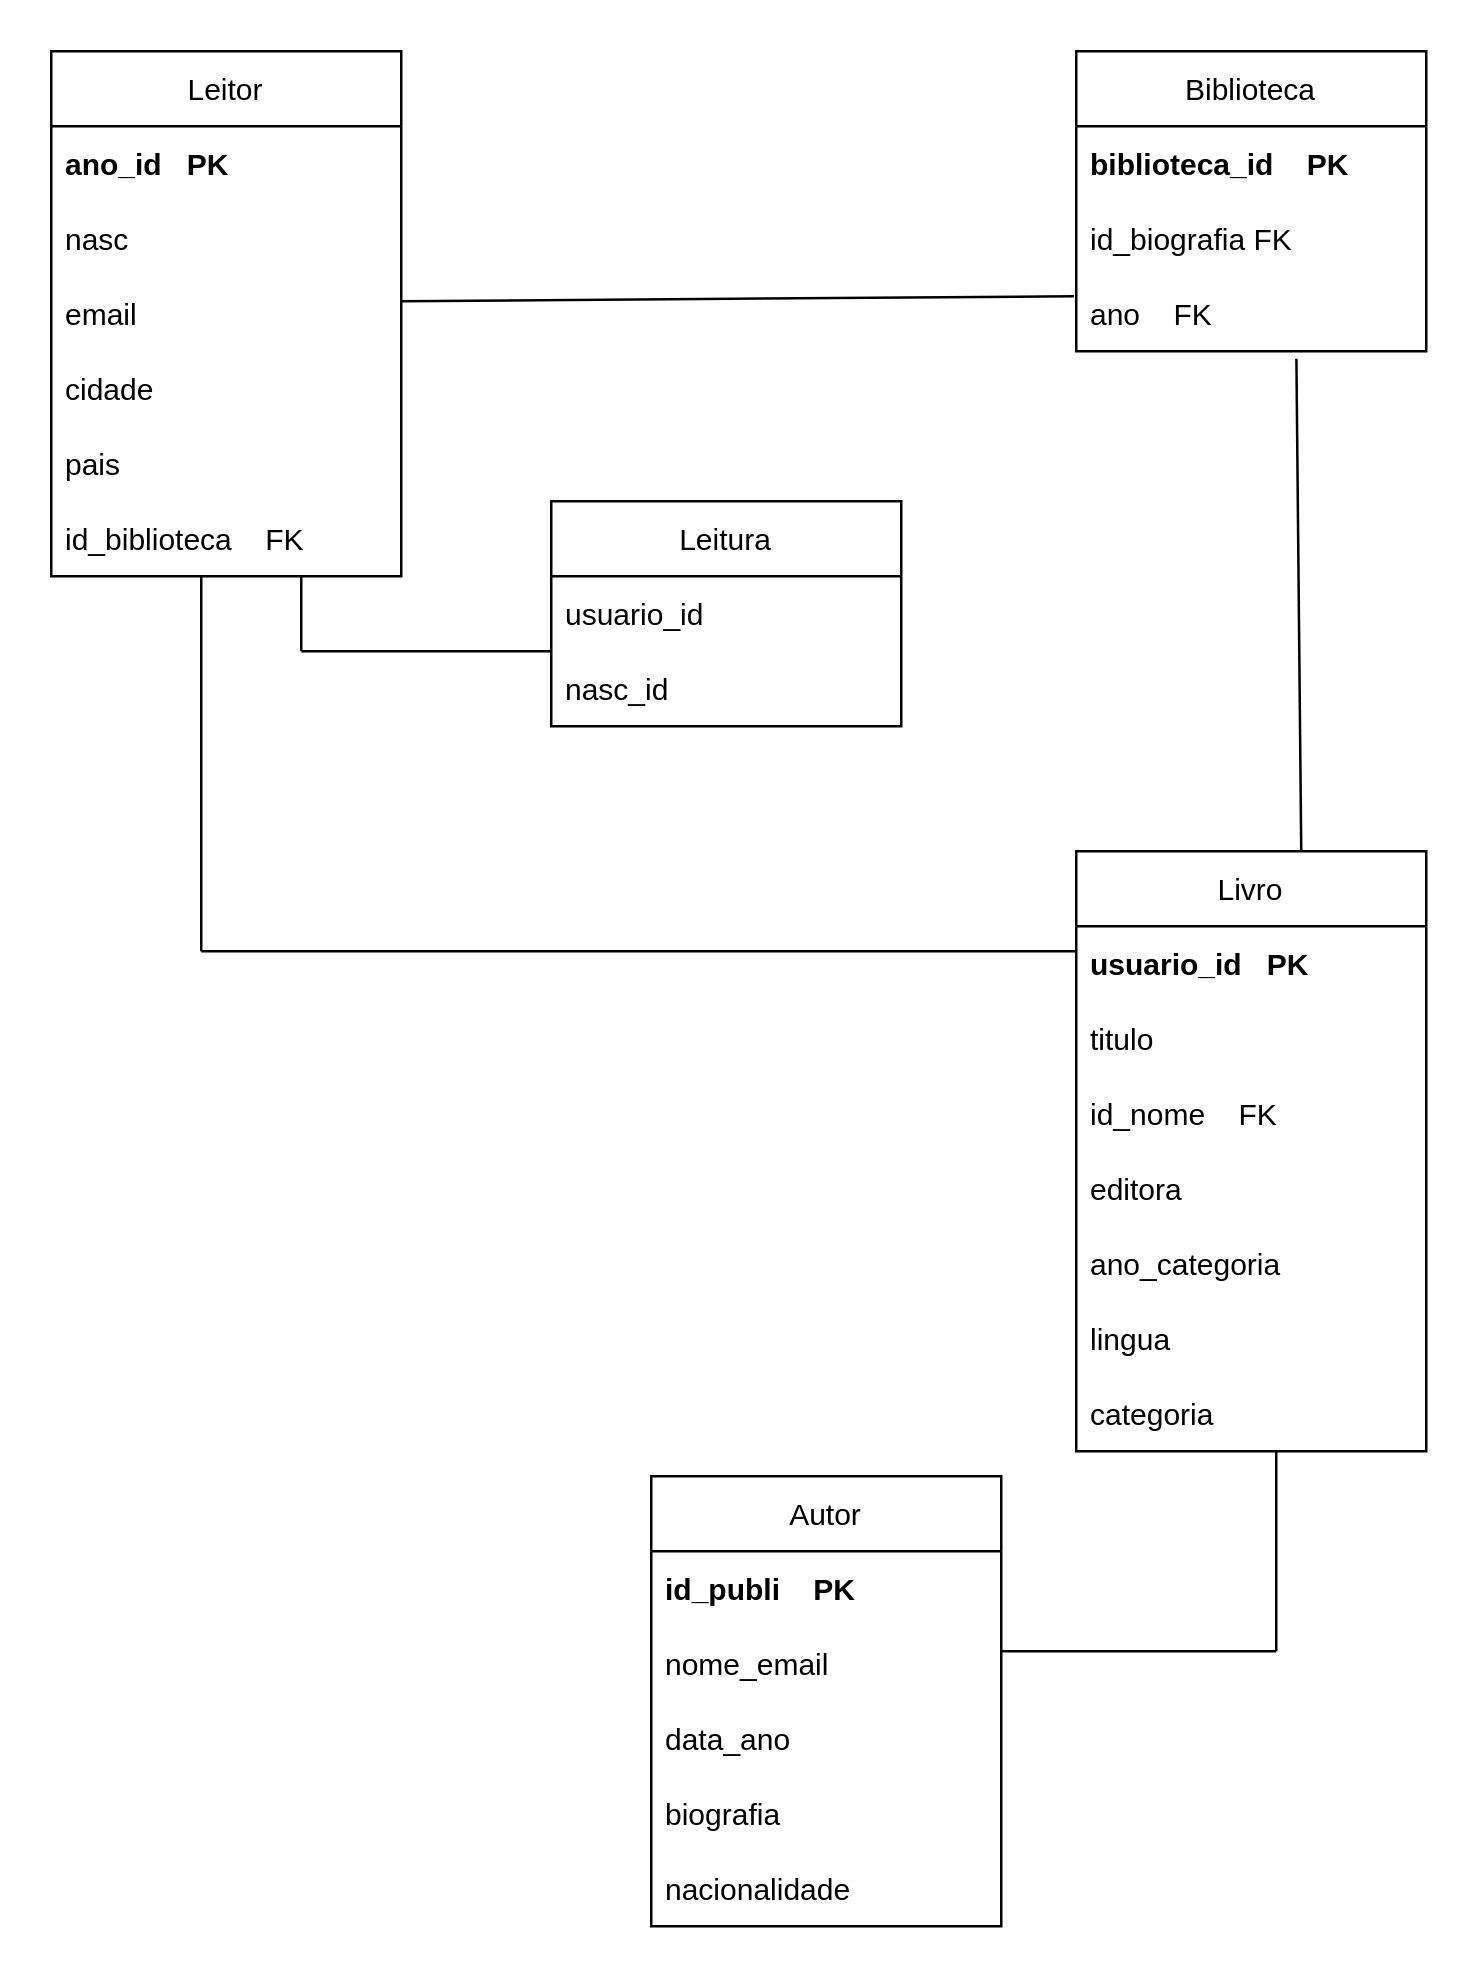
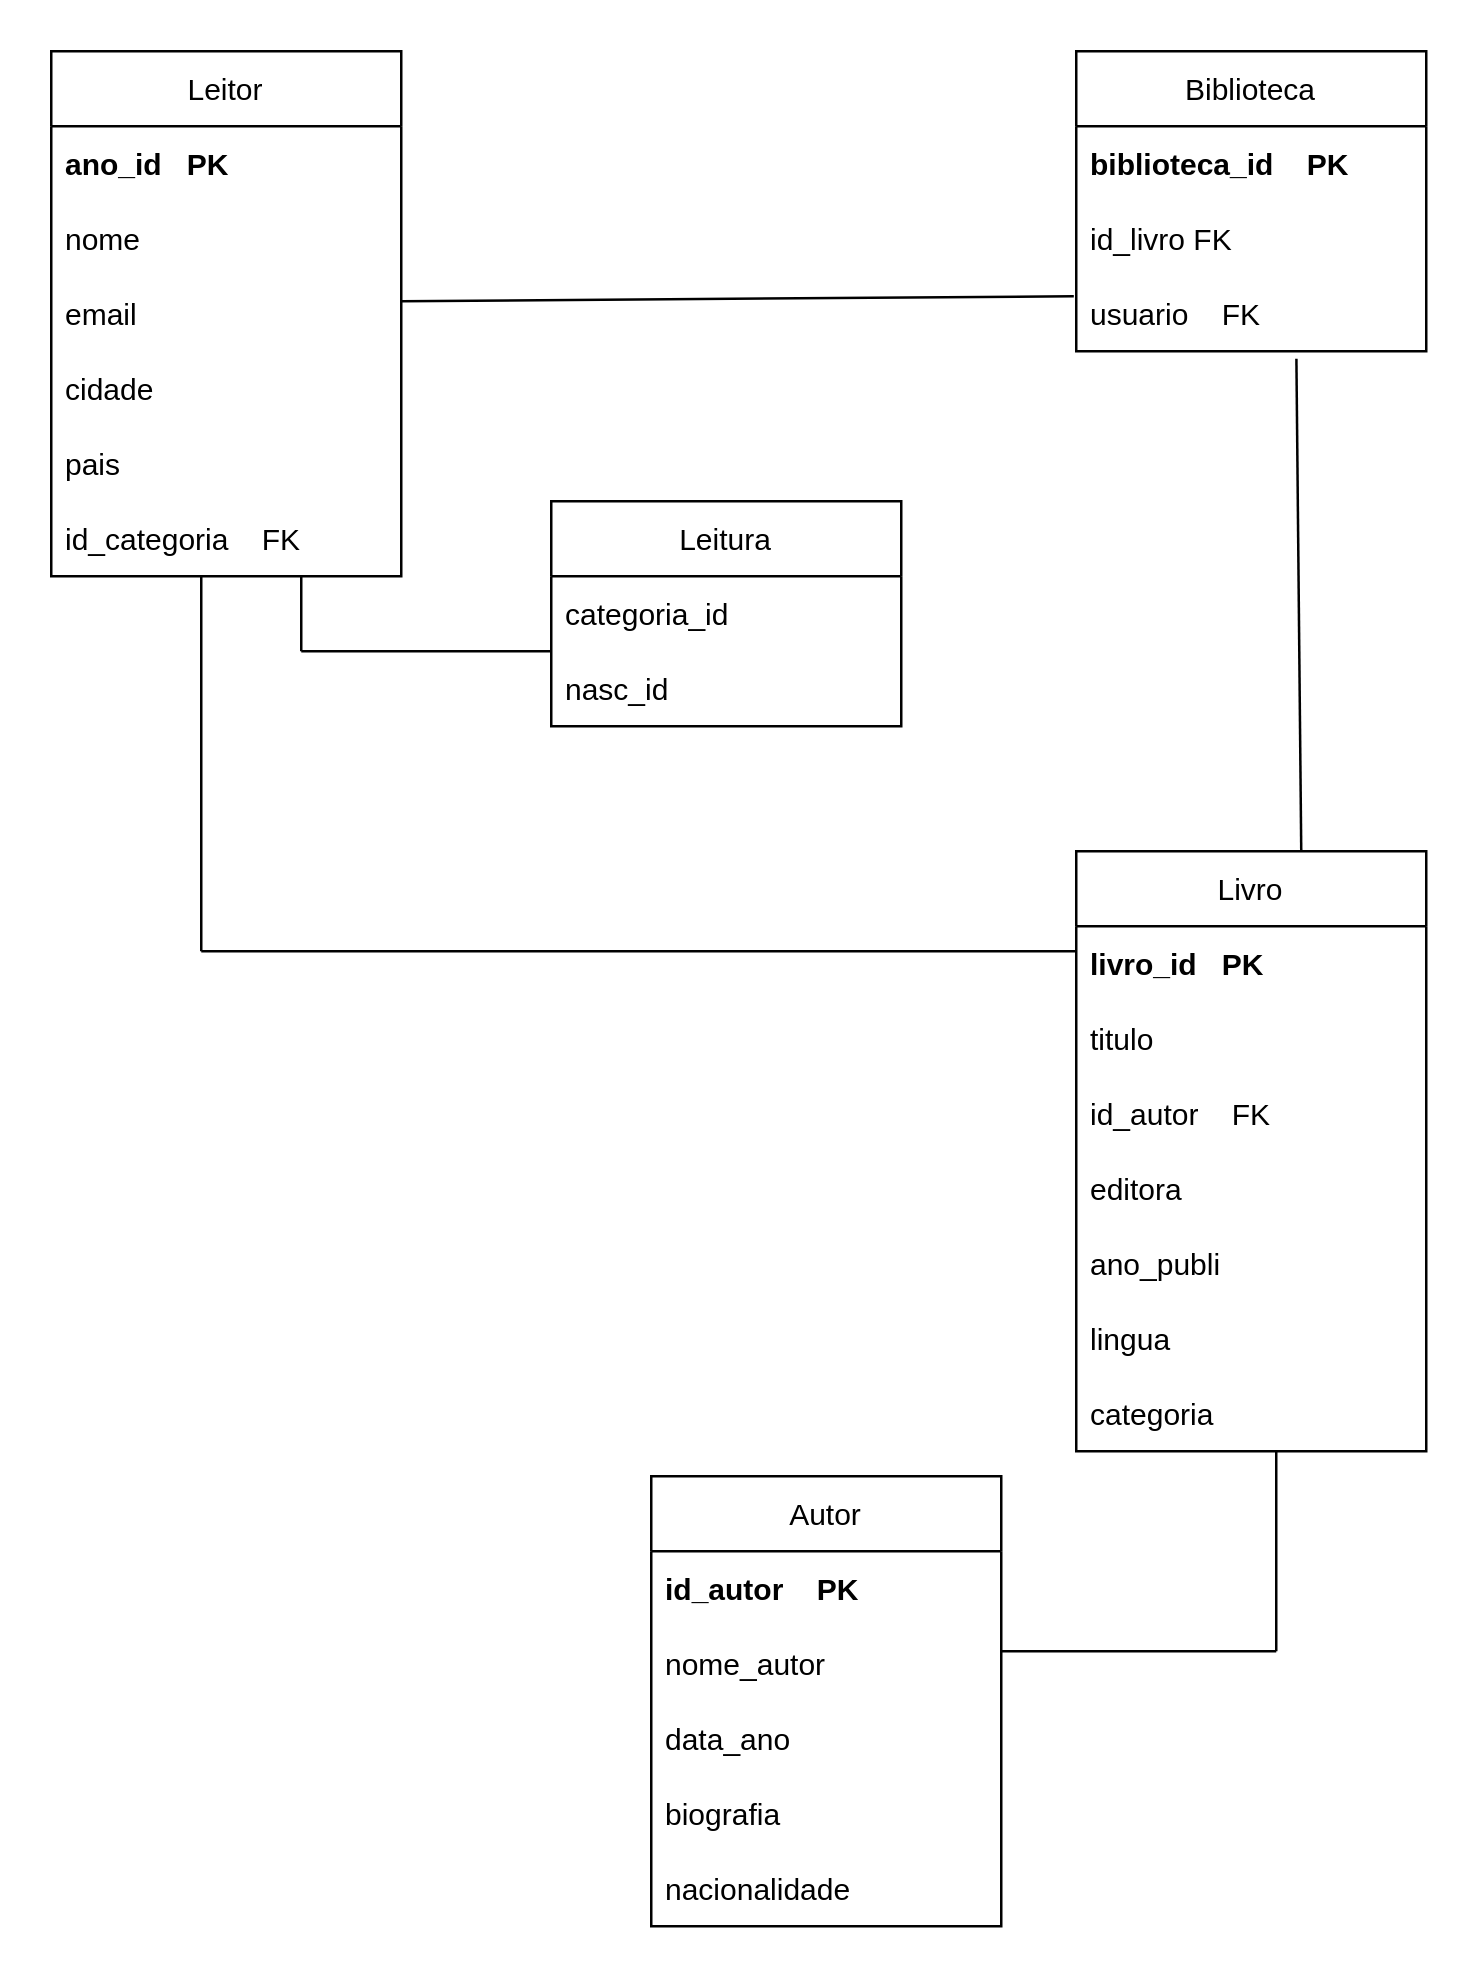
node "nasc": label "nasc" -> "nome"
node "id_biografia FK": label "id_biografia FK" -> "id_livro FK"
node "ano FK": label "ano FK" -> "usuario FK"
node "id_biblioteca FK": label "id_biblioteca FK" -> "id_categoria FK"
node "usuario_id": label "usuario_id" -> "categoria_id"
node "usuario_id PK": label "usuario_id PK" -> "livro_id PK"
node "id_nome FK": label "id_nome FK" -> "id_autor FK"
node "ano_categoria": label "ano_categoria" -> "ano_publi"
node "id_publi PK": label "id_publi PK" -> "id_autor PK"
node "nome_email": label "nome_email" -> "nome_autor"
